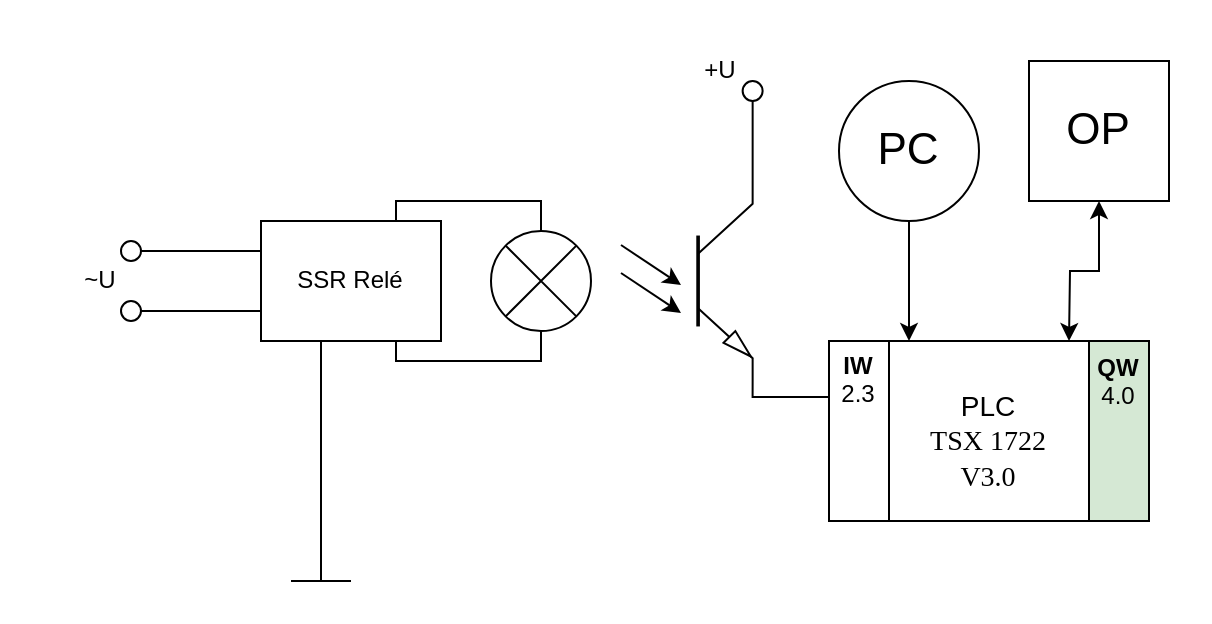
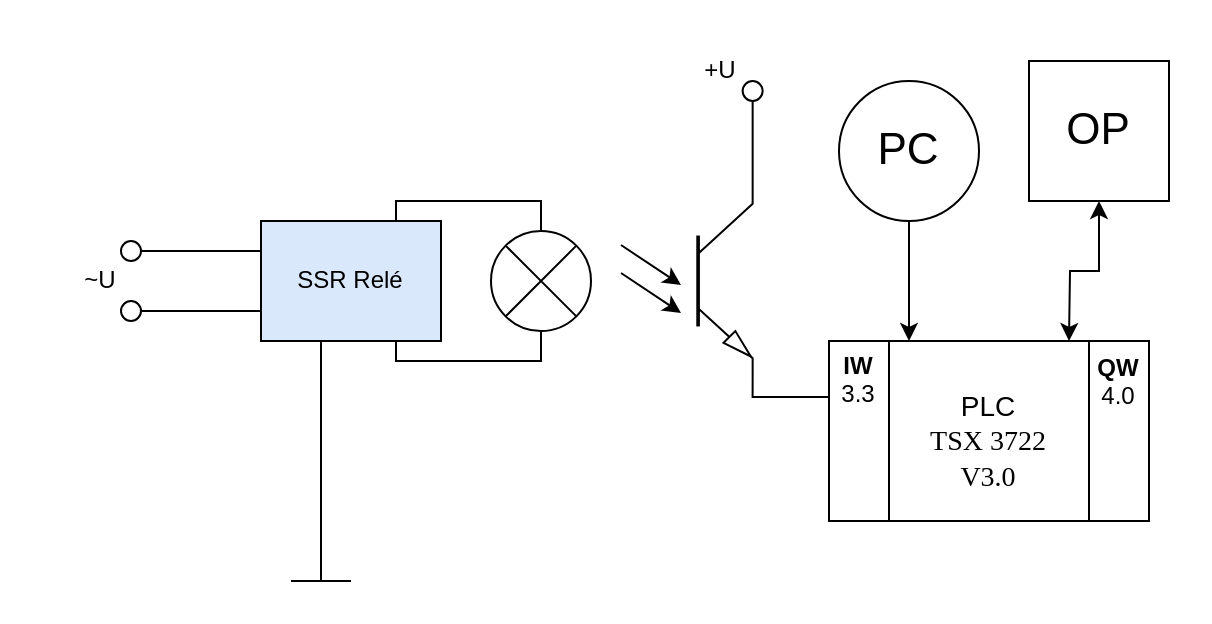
node "SSR Relé": fillcolor #ffffff -> #dae8fc
node "IW 2.3": label "IW 2.3" -> "IW 3.3"
node "QW 4.0": fillcolor #d5e8d4 -> #ffffff
node "PLC TSX 1722 V3.0": label "PLC TSX 1722 V3.0" -> "PLC TSX 3722 V3.0"
